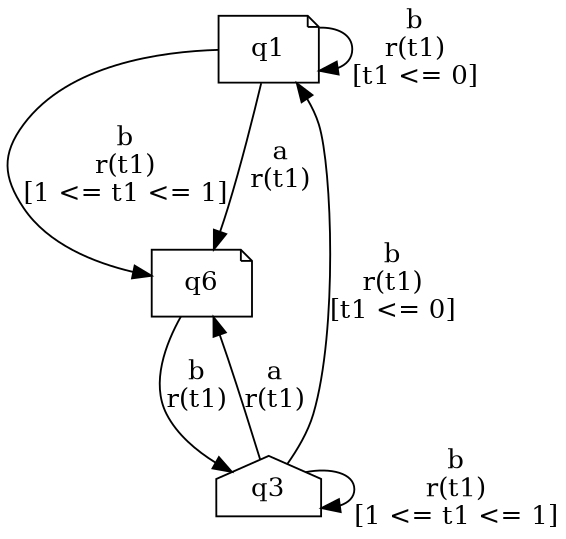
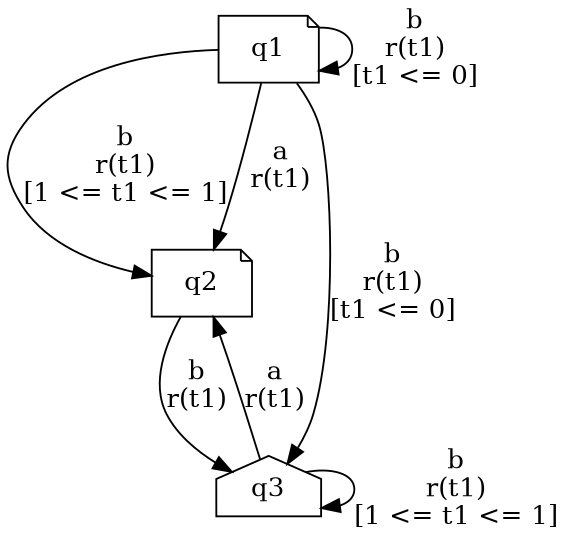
node "q6": label "q6" -> "q2"
edge "q3" -> "q1": reversed
